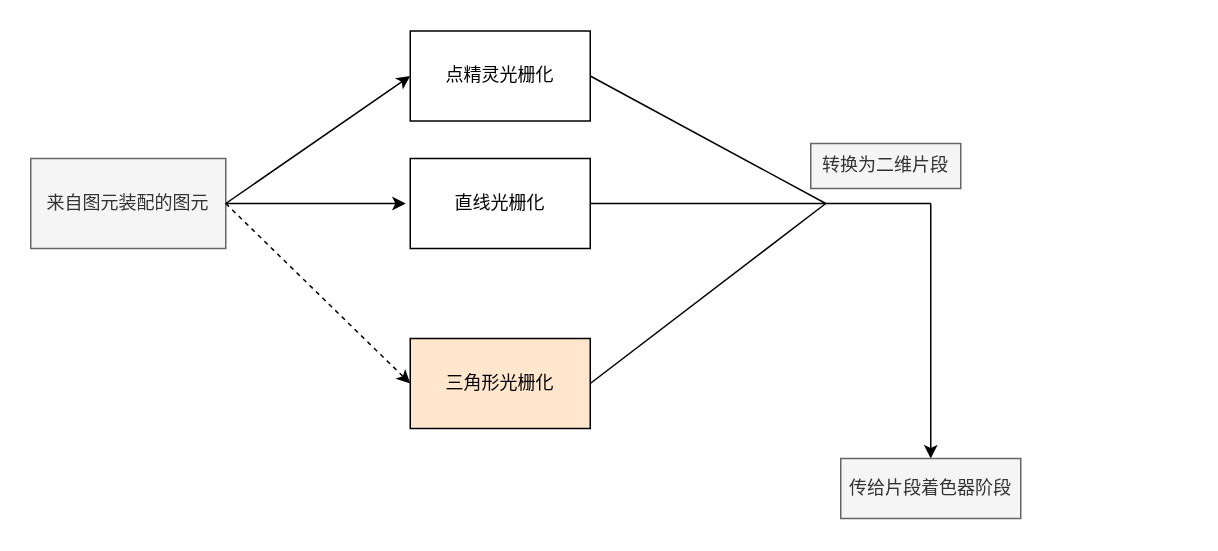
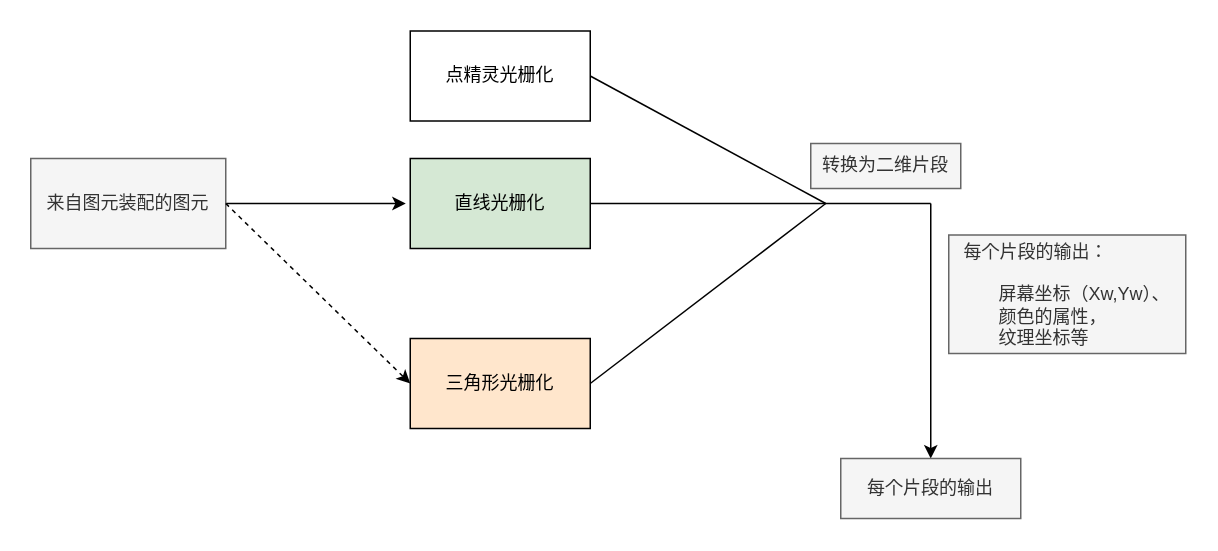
edge "来自图元装配的图元" -> "点精灵光栅化": removed
node "直线光栅化": fillcolor #ffffff -> #d5e8d4
node "每个片段的输出： 屏幕坐标（Xw,Yw）、 颜色的属性， 纹理坐标等": added
node "传给片段着色器阶段": label "传给片段着色器阶段" -> "每个片段的输出"
